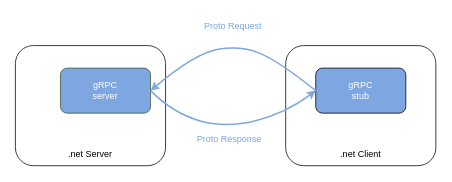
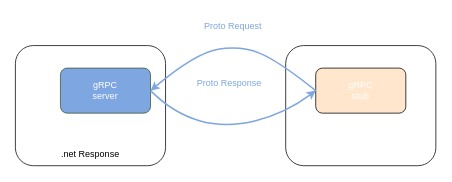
node "gRPC stub": fillcolor #7ea6e0 -> #ffe6cc
node "Proto Response": moved (229, 139) -> (229, 83)
node ".net Server": label ".net Server" -> ".net Response"
node ".net Client": removed
